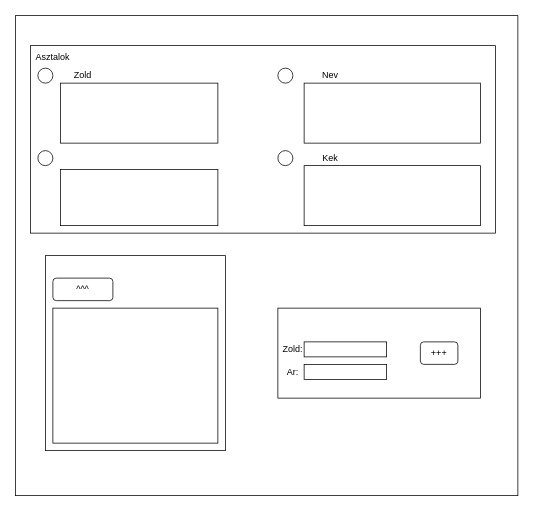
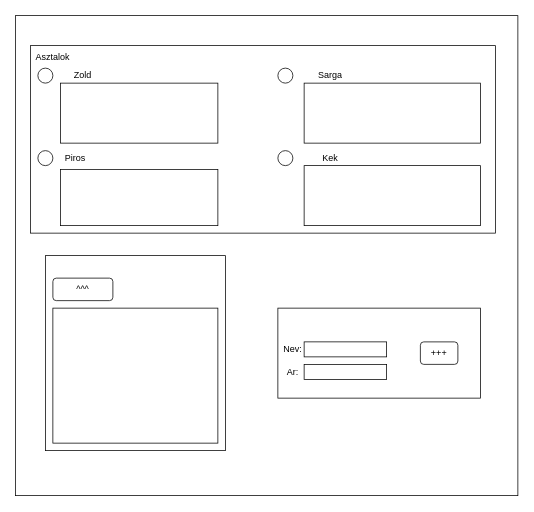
node "Nev": label "Nev" -> "Sarga"
node "Piros": added
node "Zold:": label "Zold:" -> "Nev:"
